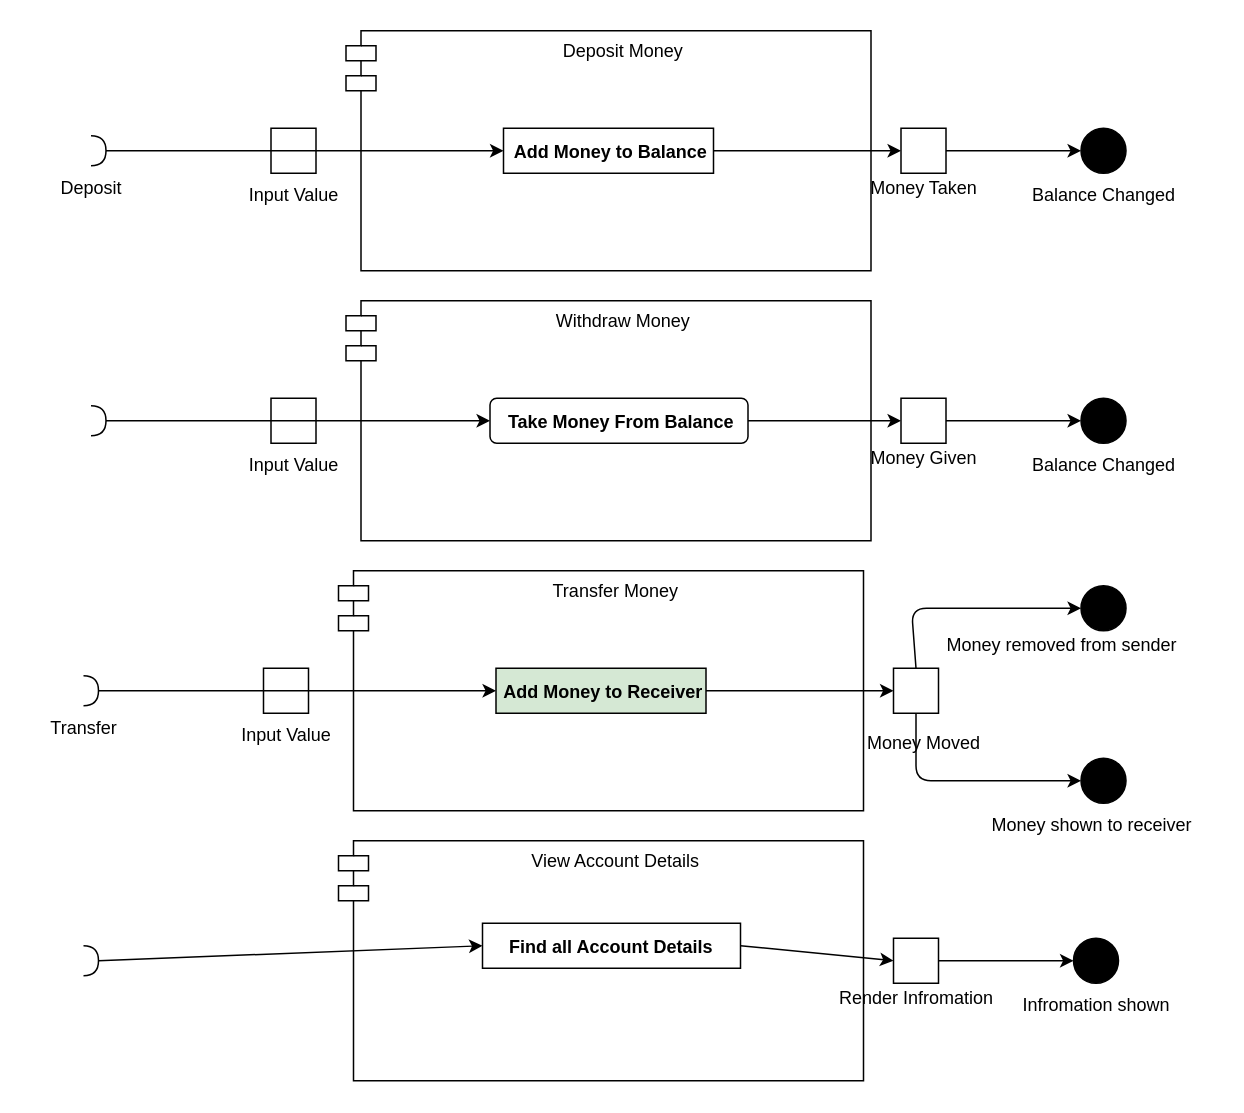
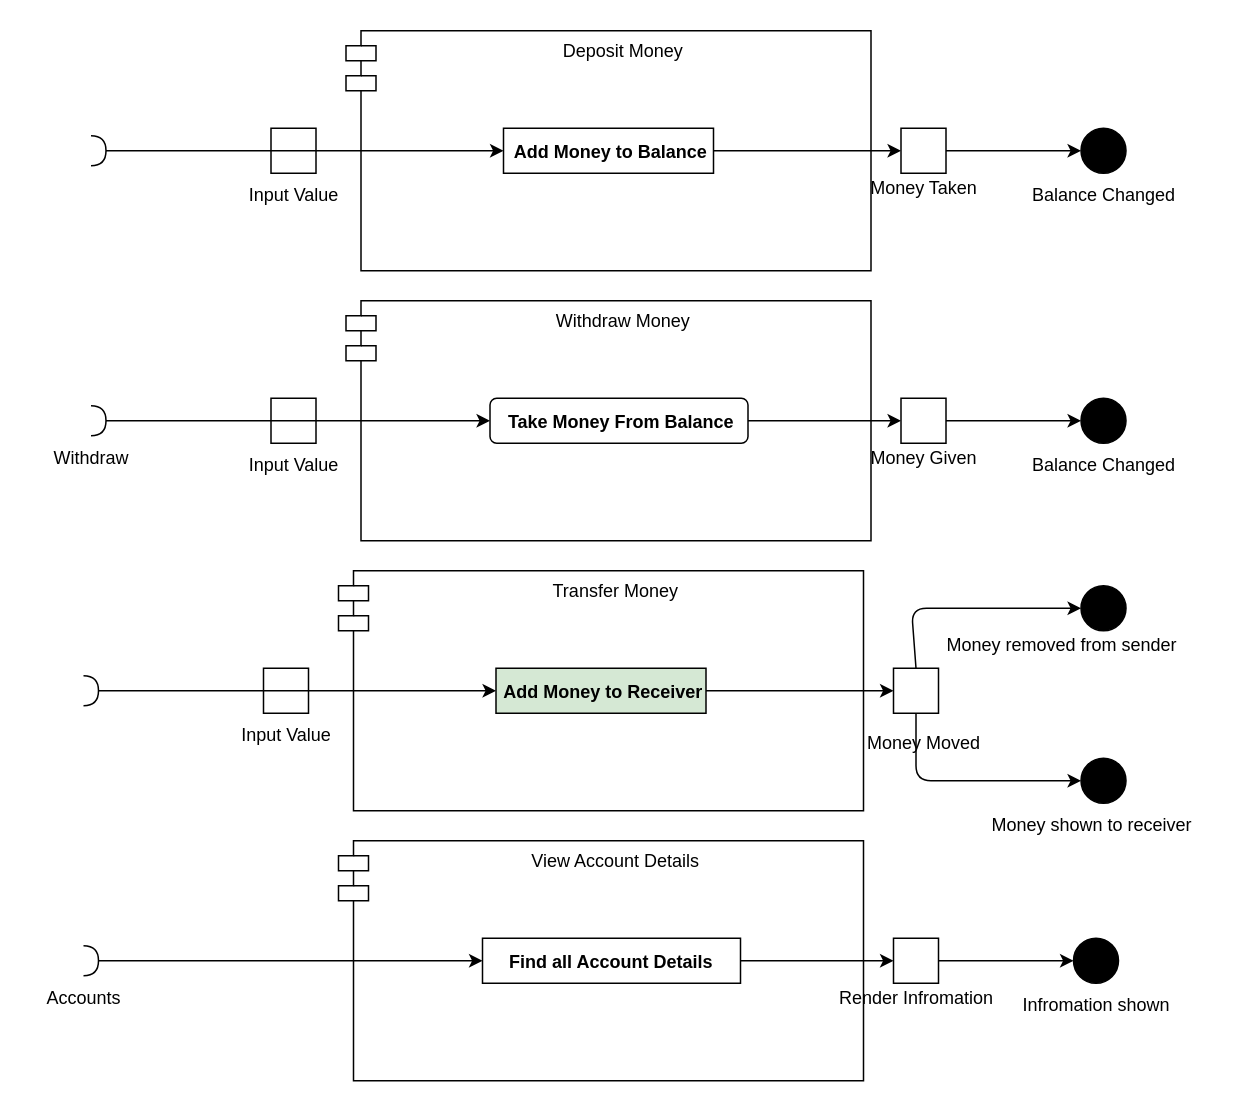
node "Deposit": removed
node "Withdraw": added
node "Transfer": removed
node "Find all Account Details": moved (611, 946) -> (611, 961)
node "Accounts": added
